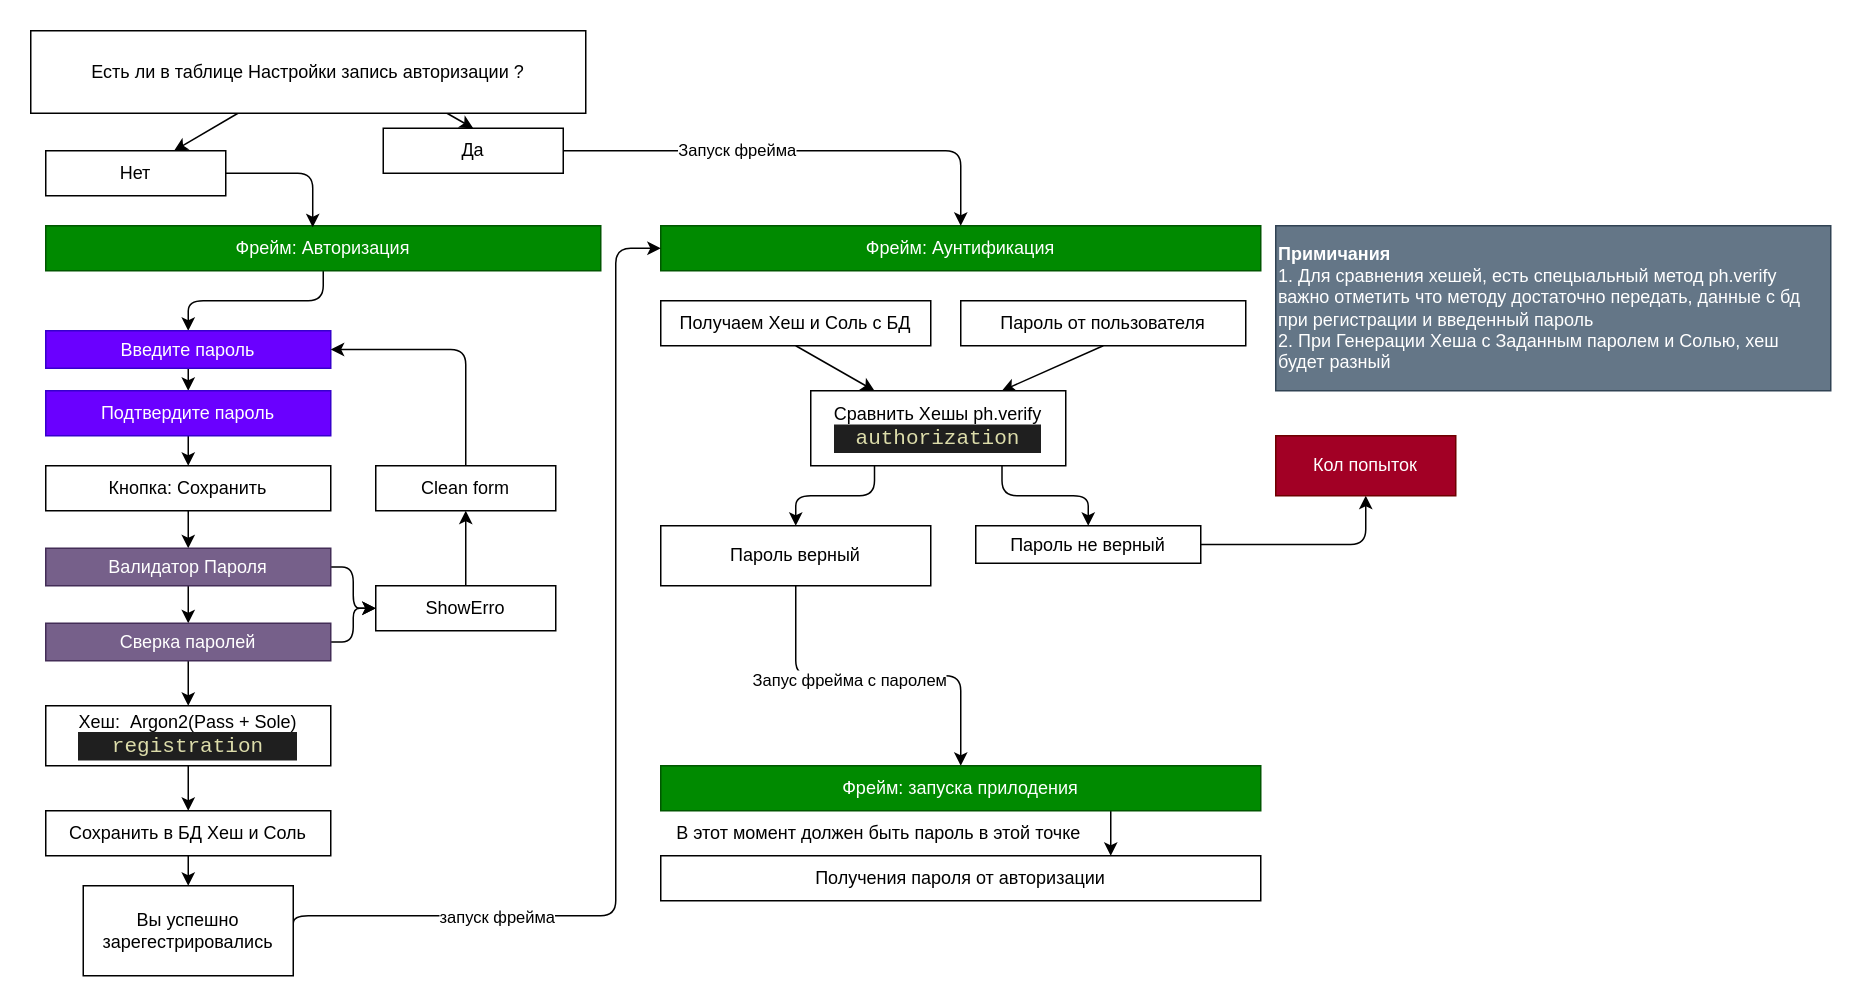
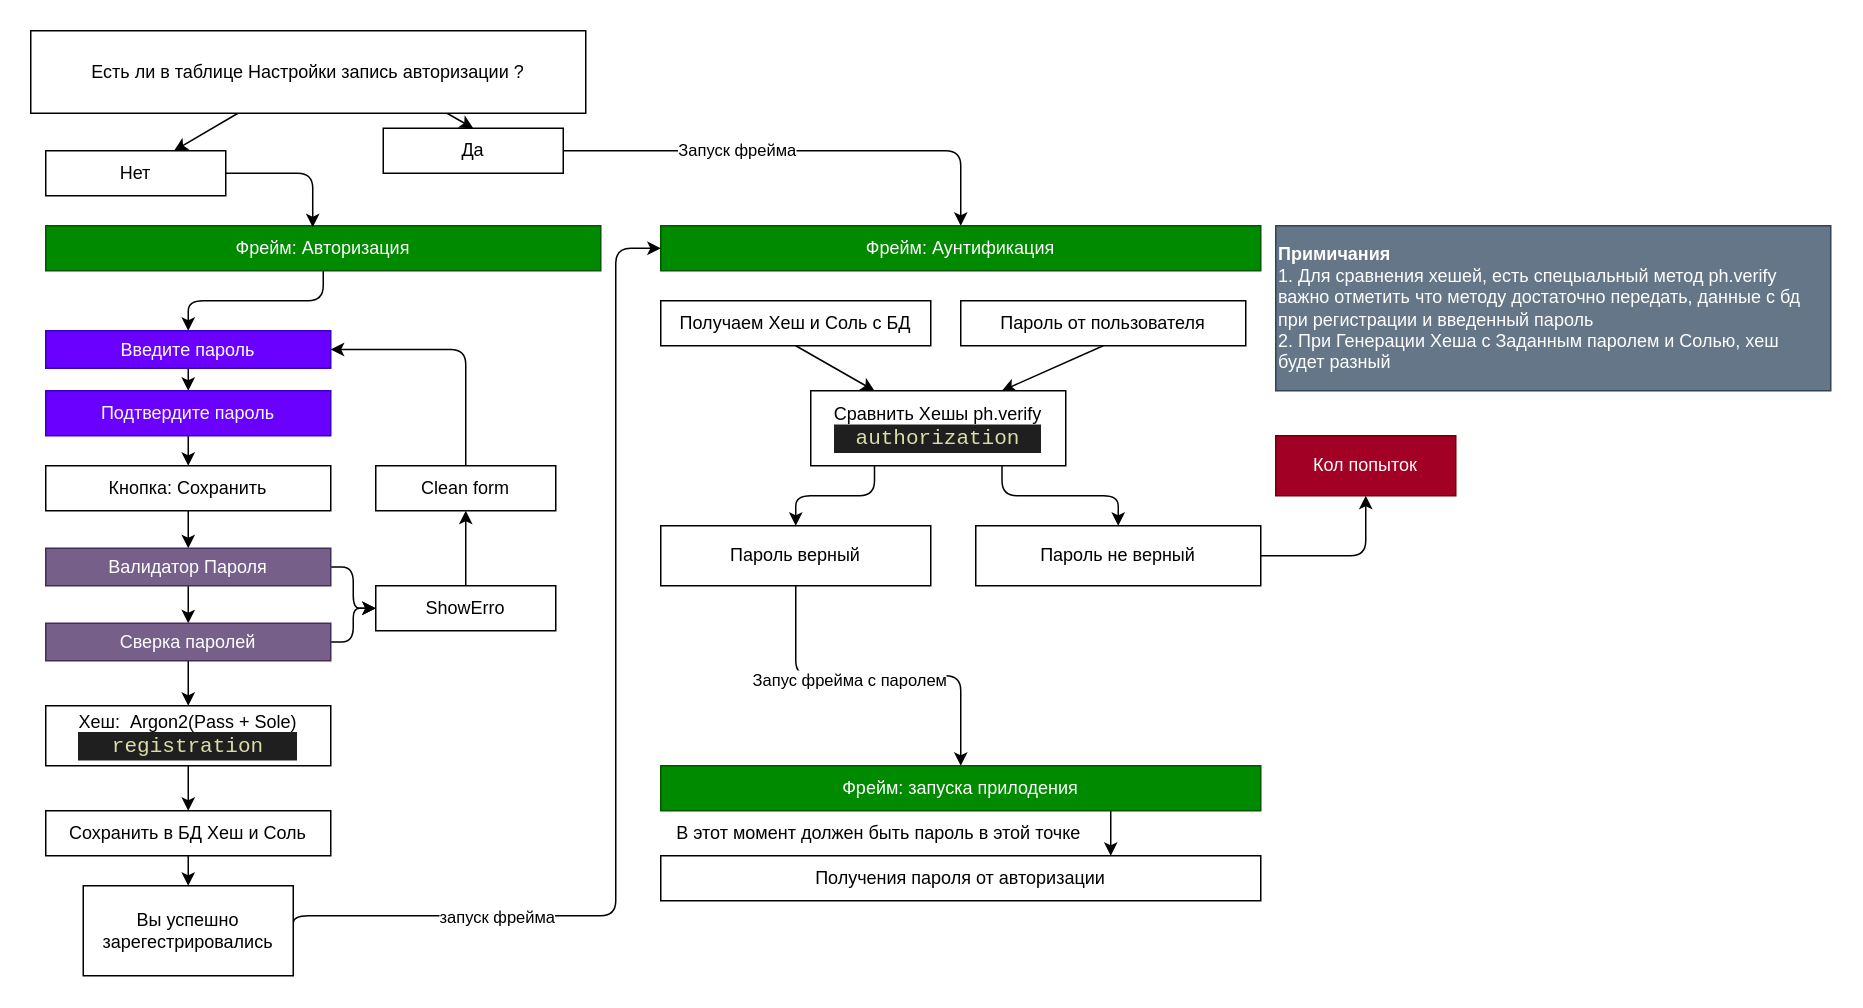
node "Пароль не верный": size 225x38 -> 285x60
